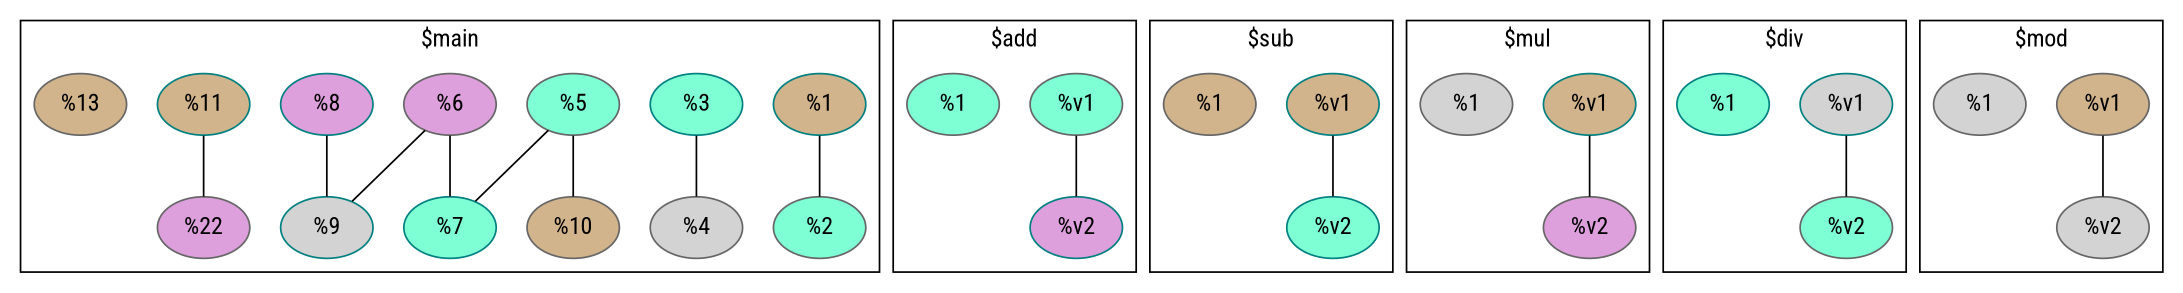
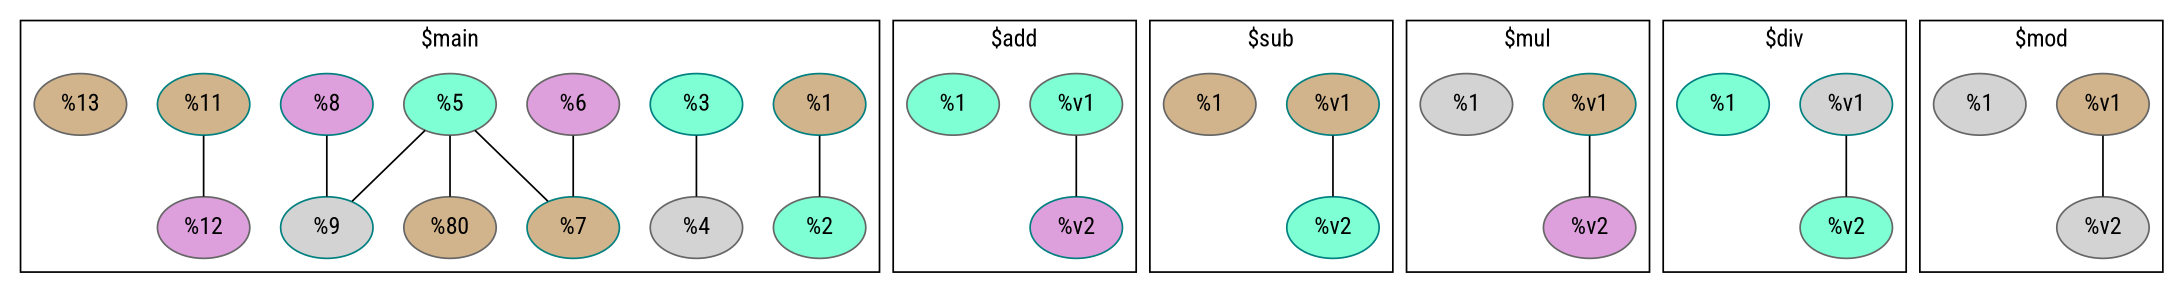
edge "%6" -- "%9": now "%5" -- "%9"
node "%22": label "%22" -> "%12"
node "%7": fillcolor aquamarine -> tan
node "%10": label "%10" -> "%80"
